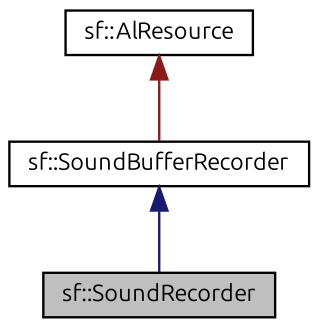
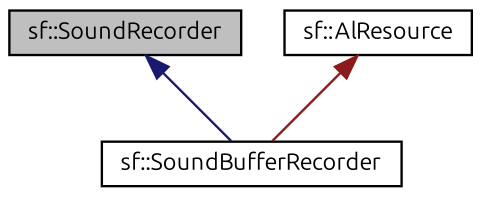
edge "sf::SoundRecorder" -> "sf::SoundBufferRecorder": reversed
